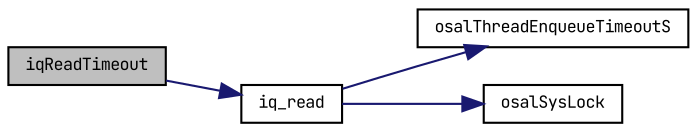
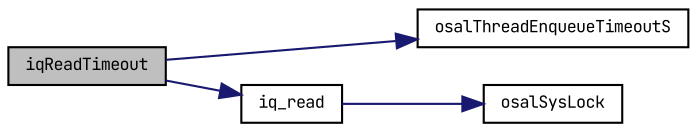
edge "iq_read" -> "osalThreadEnqueueTimeoutS": now "iqReadTimeout" -> "osalThreadEnqueueTimeoutS"
